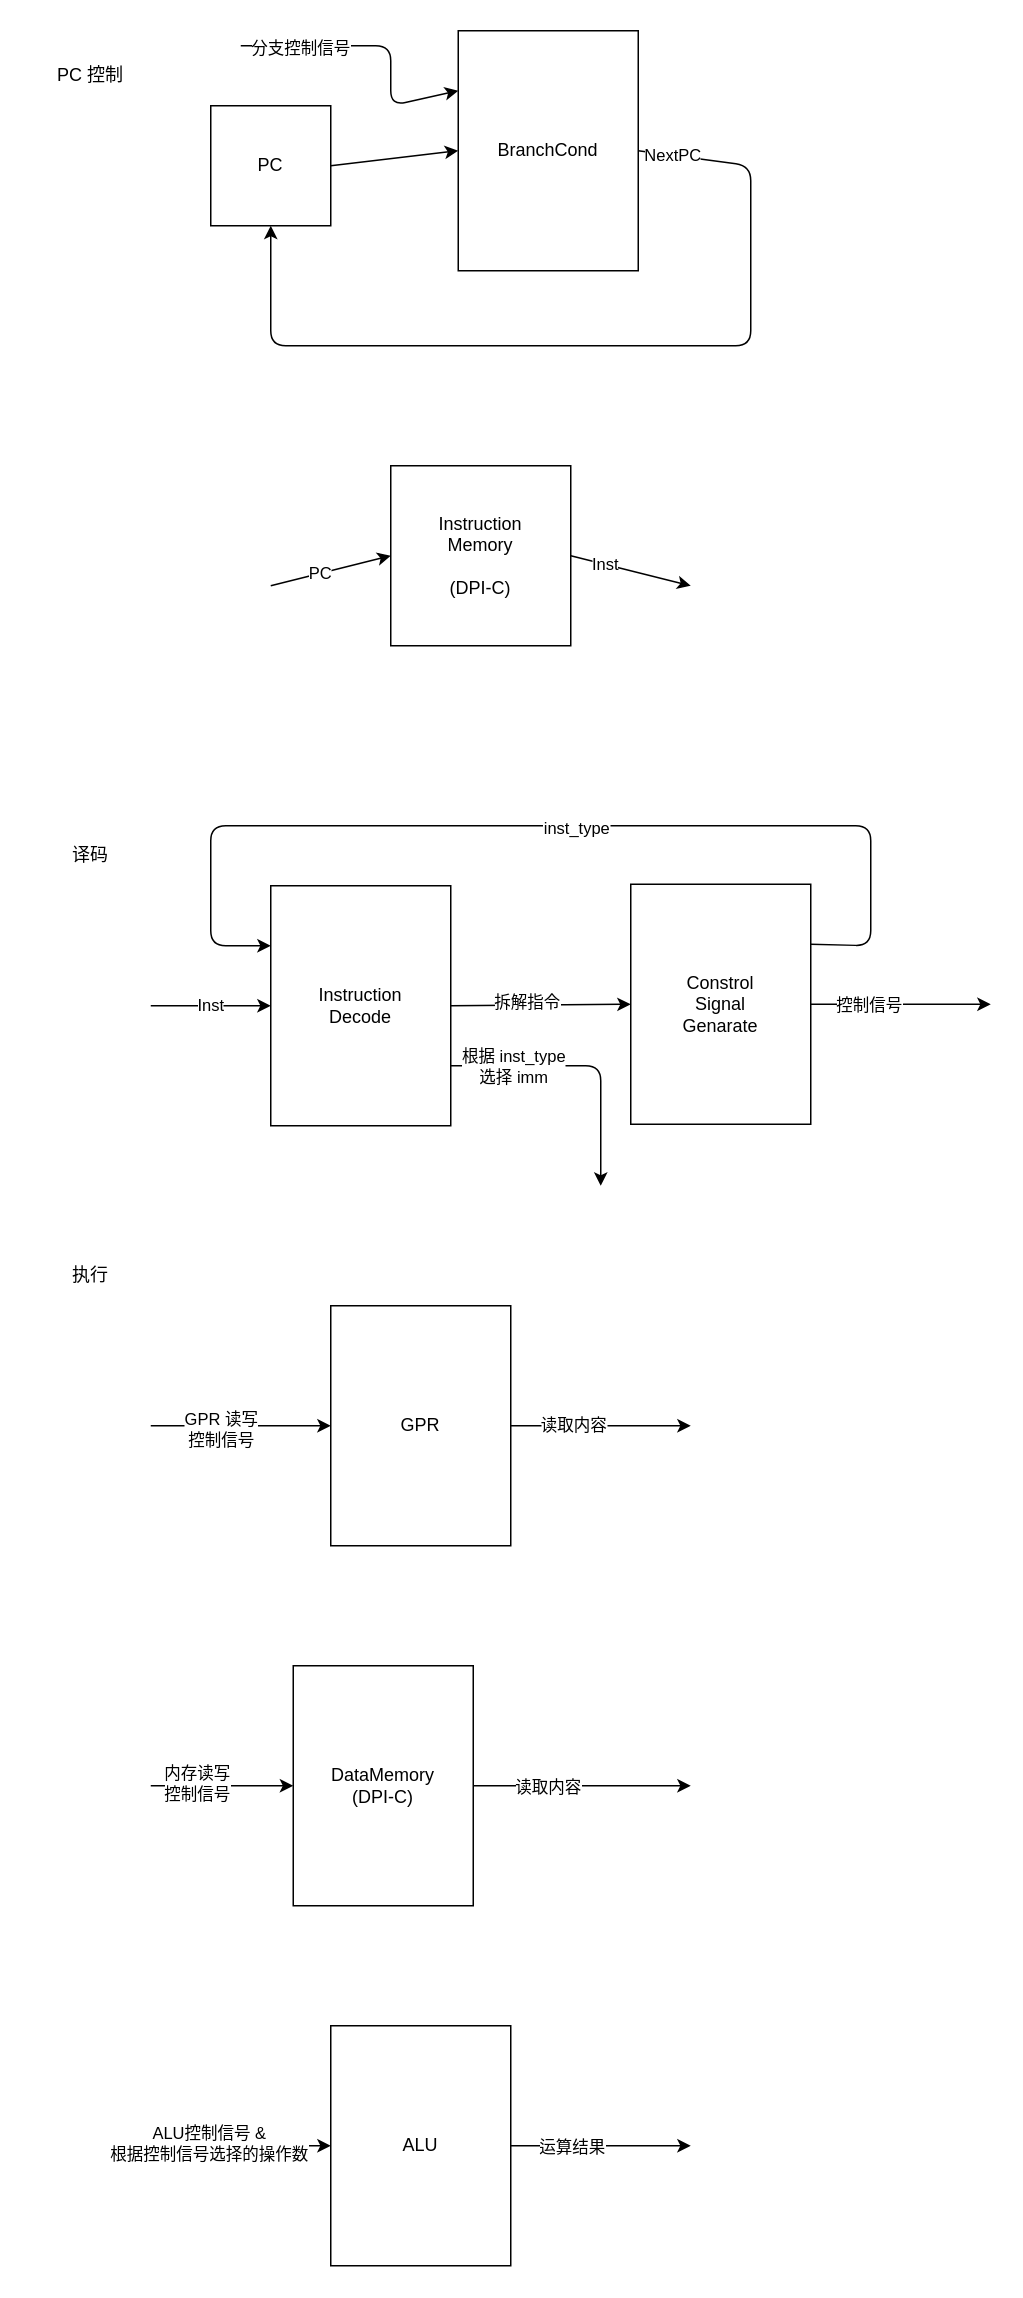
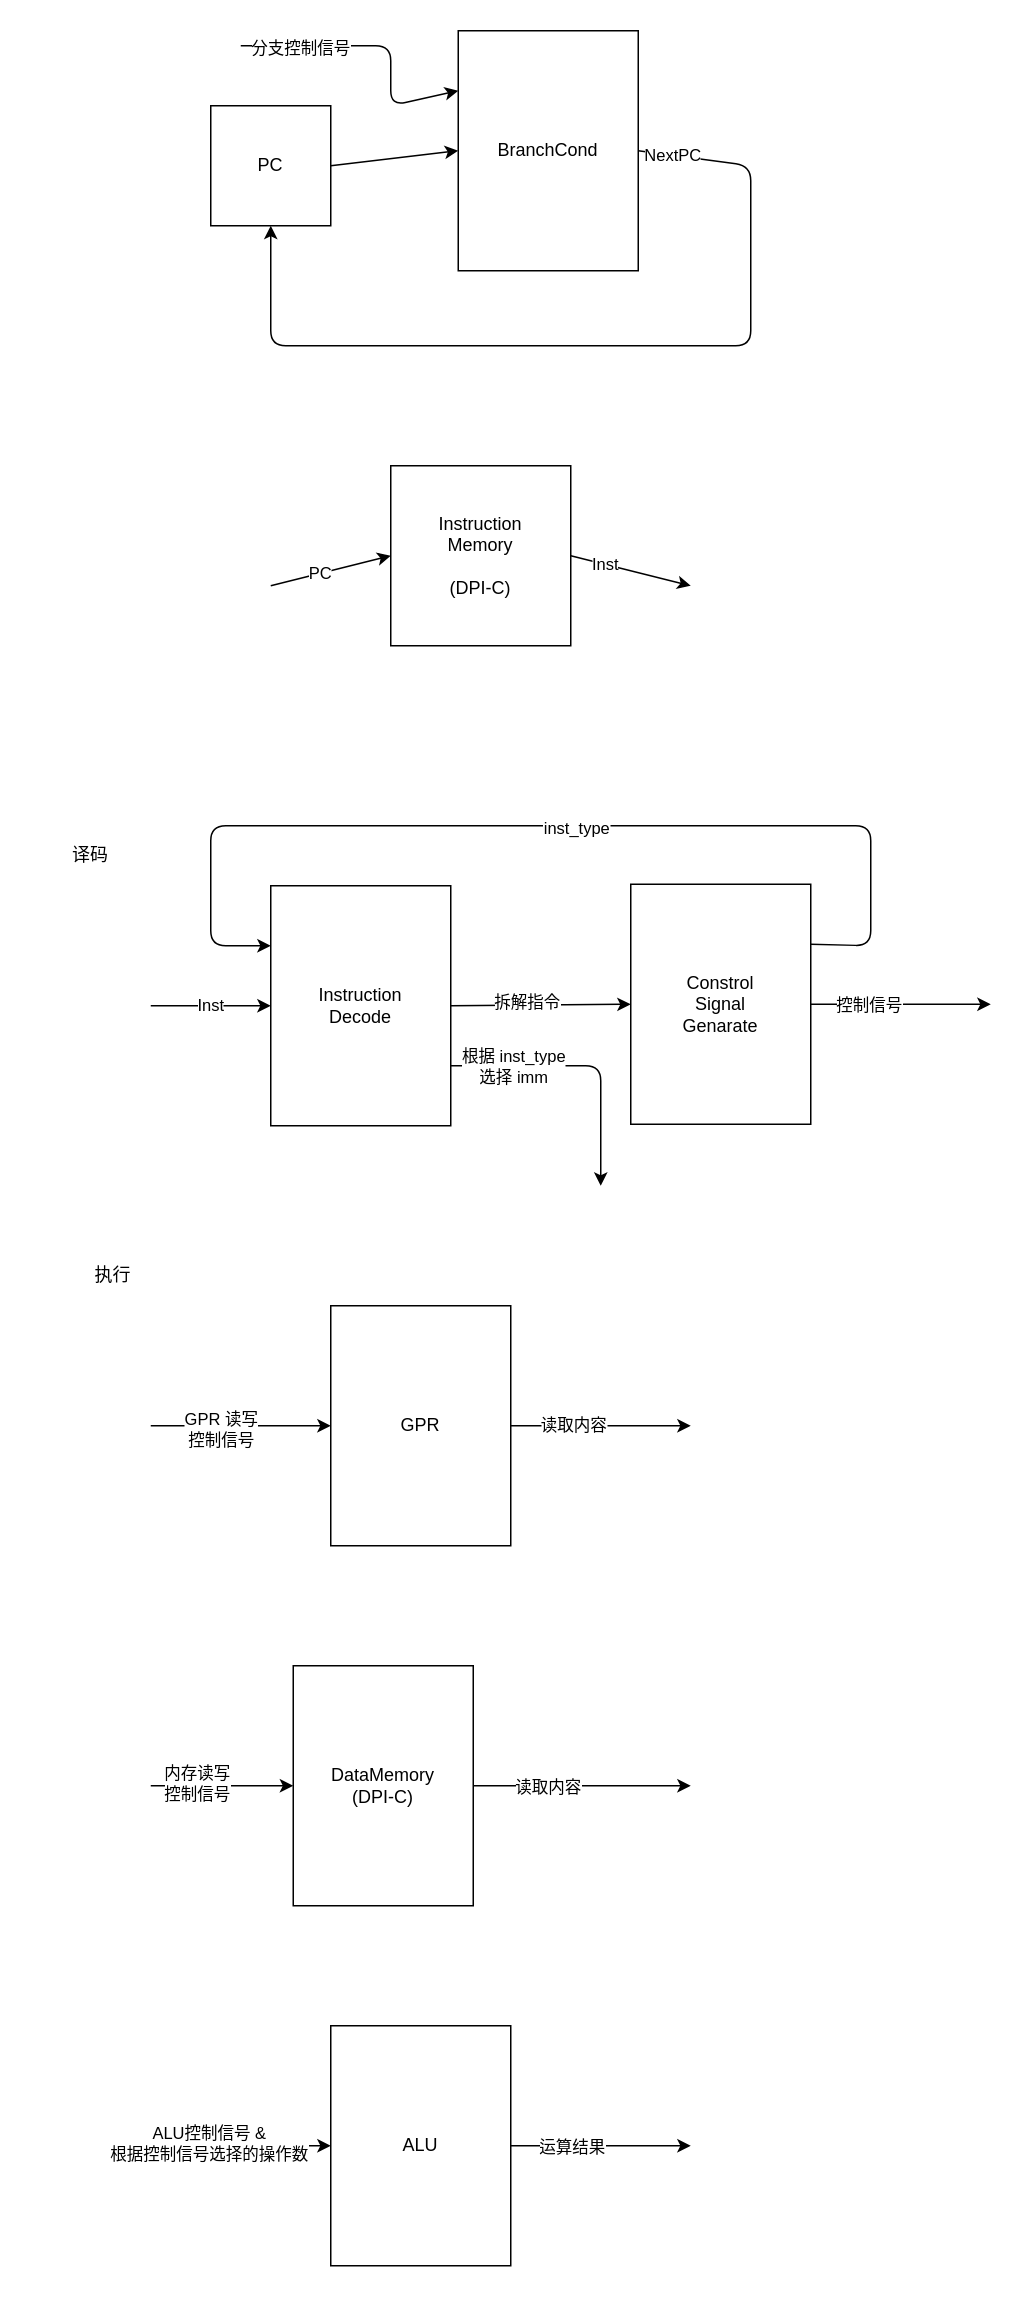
node "PC 控制": removed
node "执行": moved (91, 1276) -> (113, 1276)
